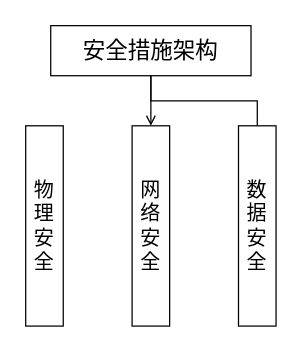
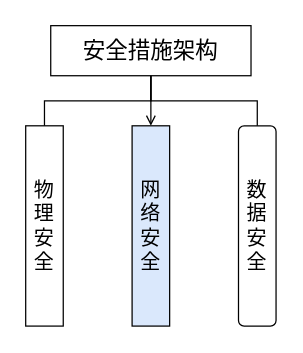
edge "安全措施架构" -- "物理安全": added
node "网络安全": fillcolor #ffffff -> #dae8fc
node "数据安全": shape rectangle -> rounded rectangle
